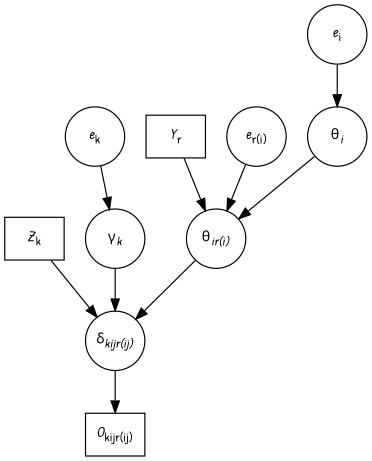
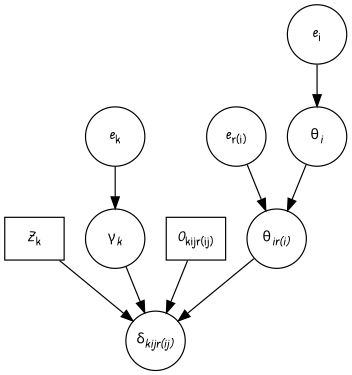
node "Y": removed
edge "δ" -> "O": reversed
